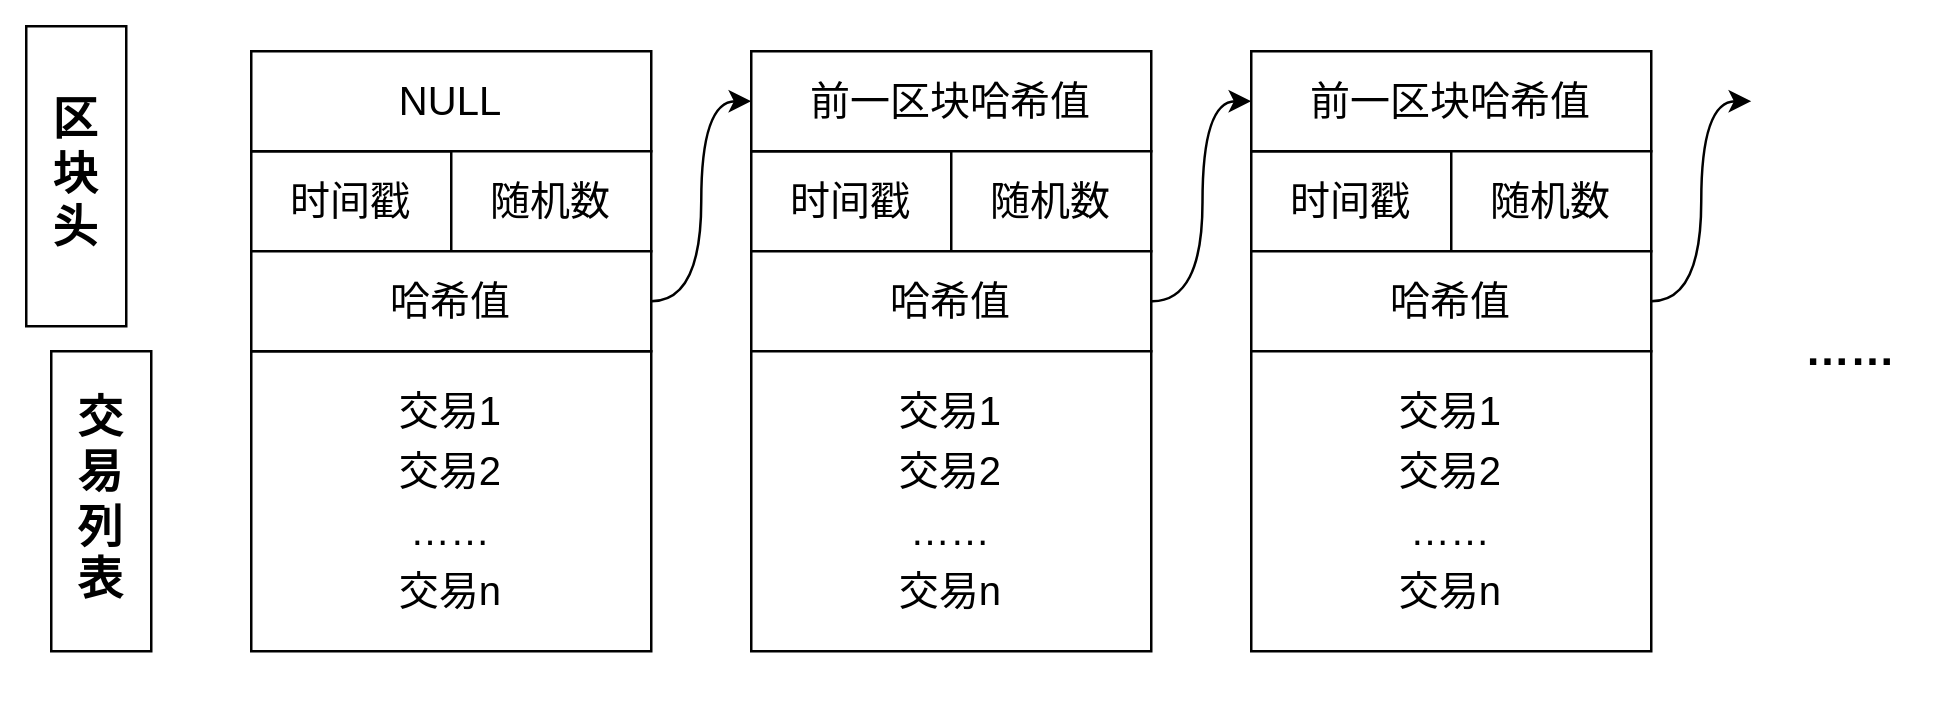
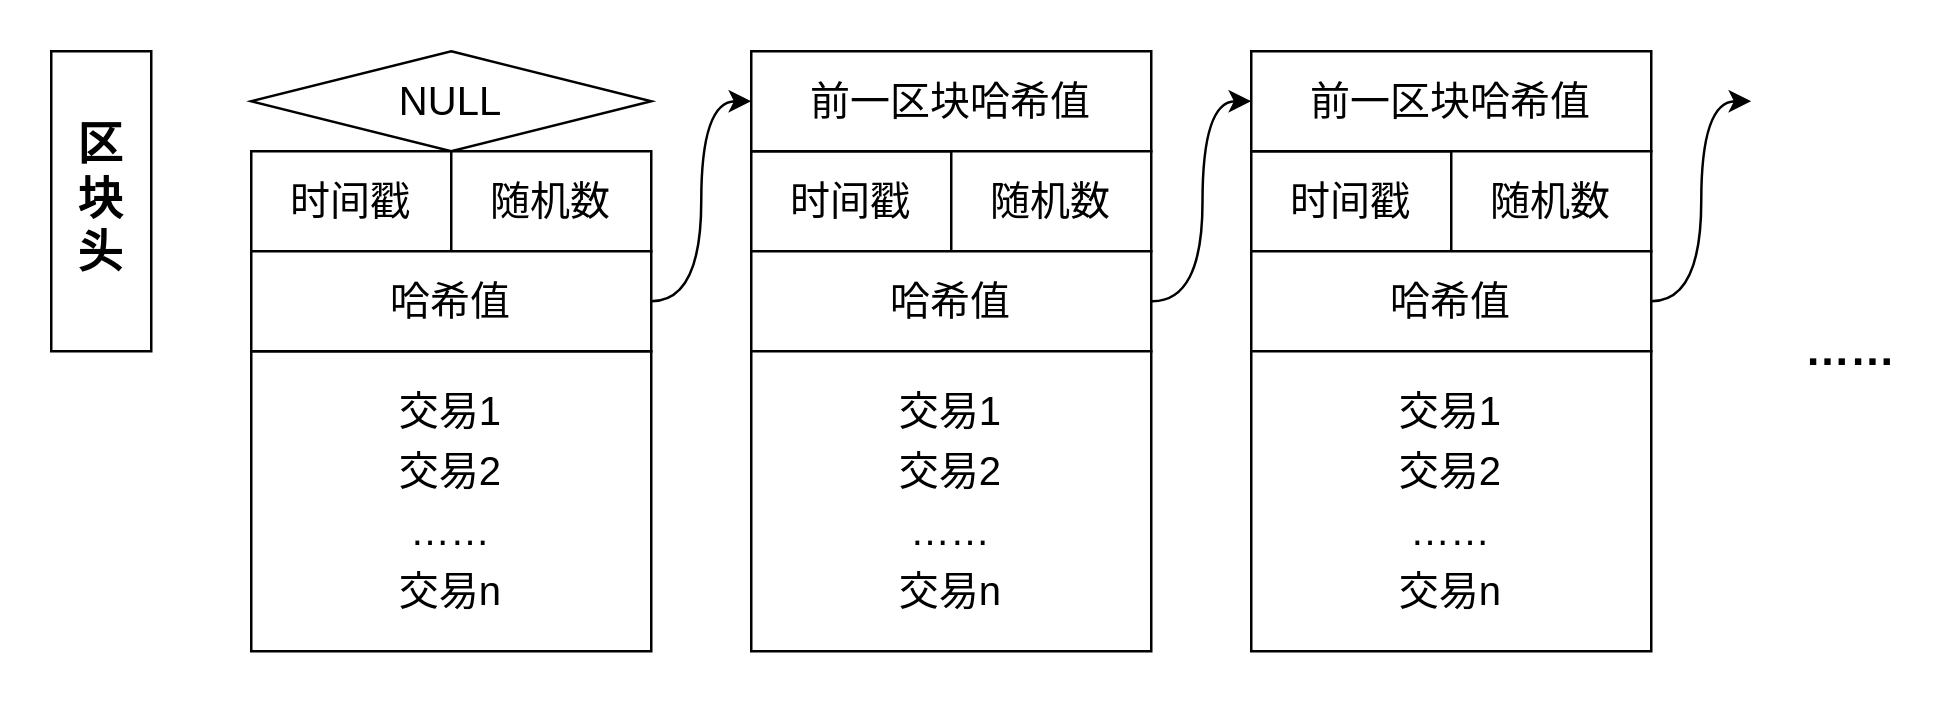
node "NULL": shape rectangle -> diamond
node "区 块 头": moved (76, 176) -> (101, 201)
node "交 易 列 表": removed
